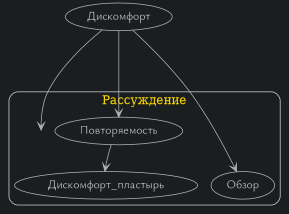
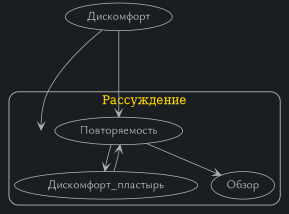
edge "Дискомфорт" -> "Обзор": now "Повторяемость" -> "Обзор"
edge "Дискомфорт_пластырь" -> "Повторяемость": added
